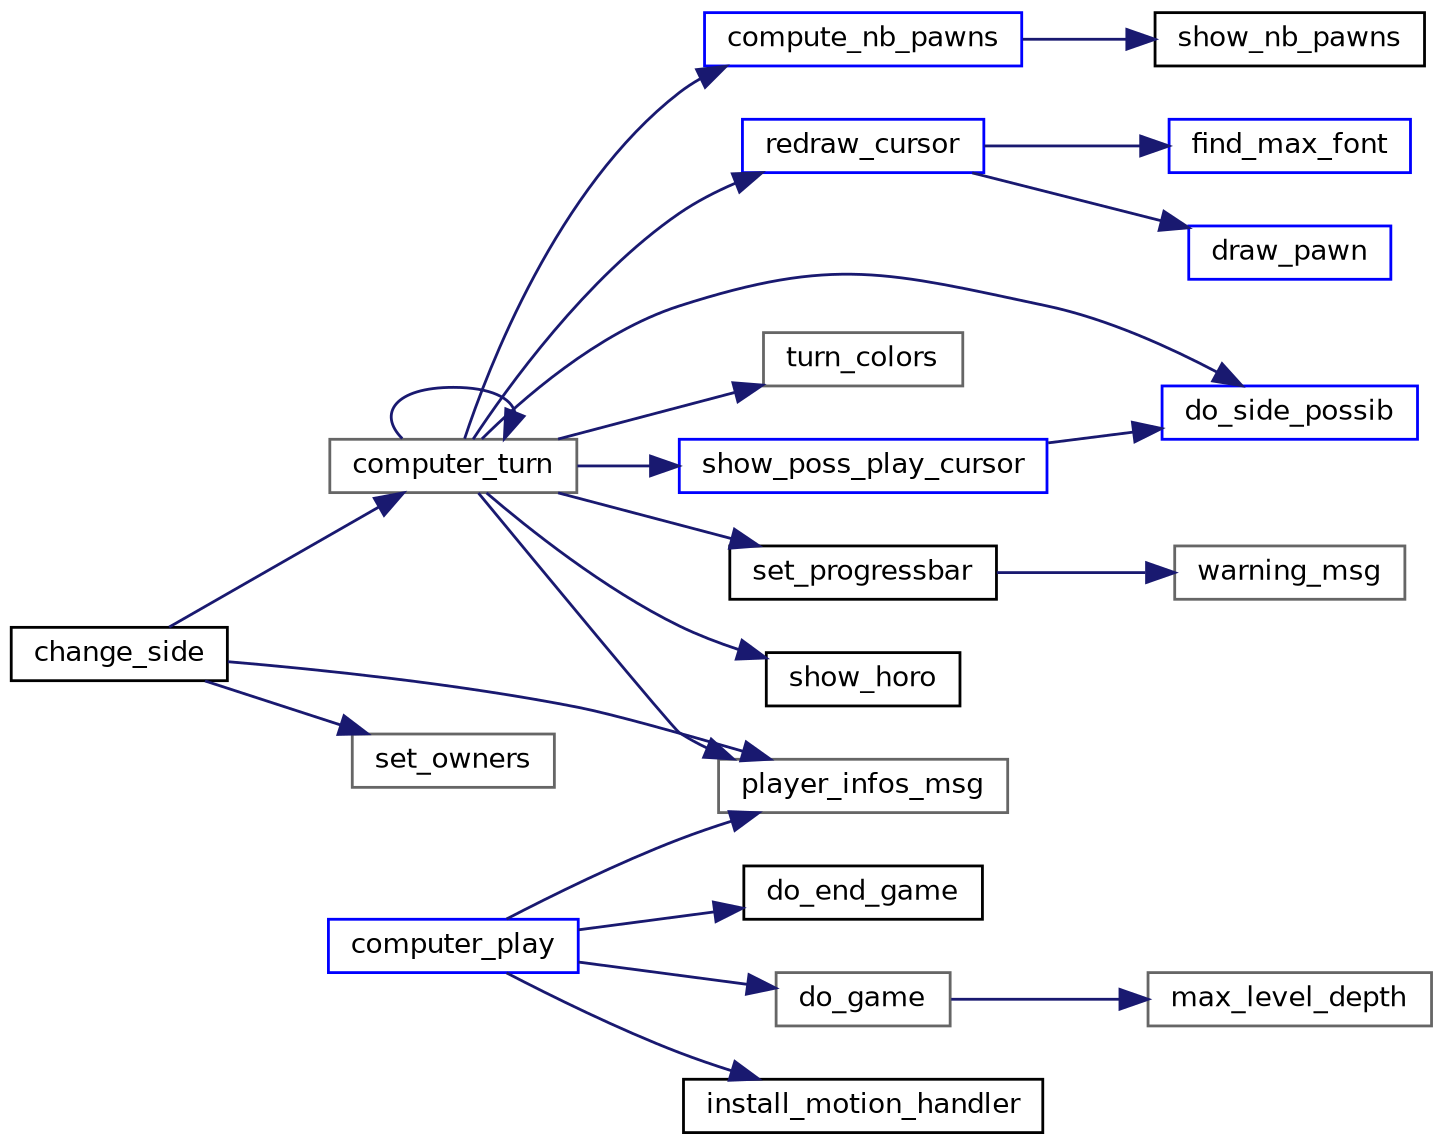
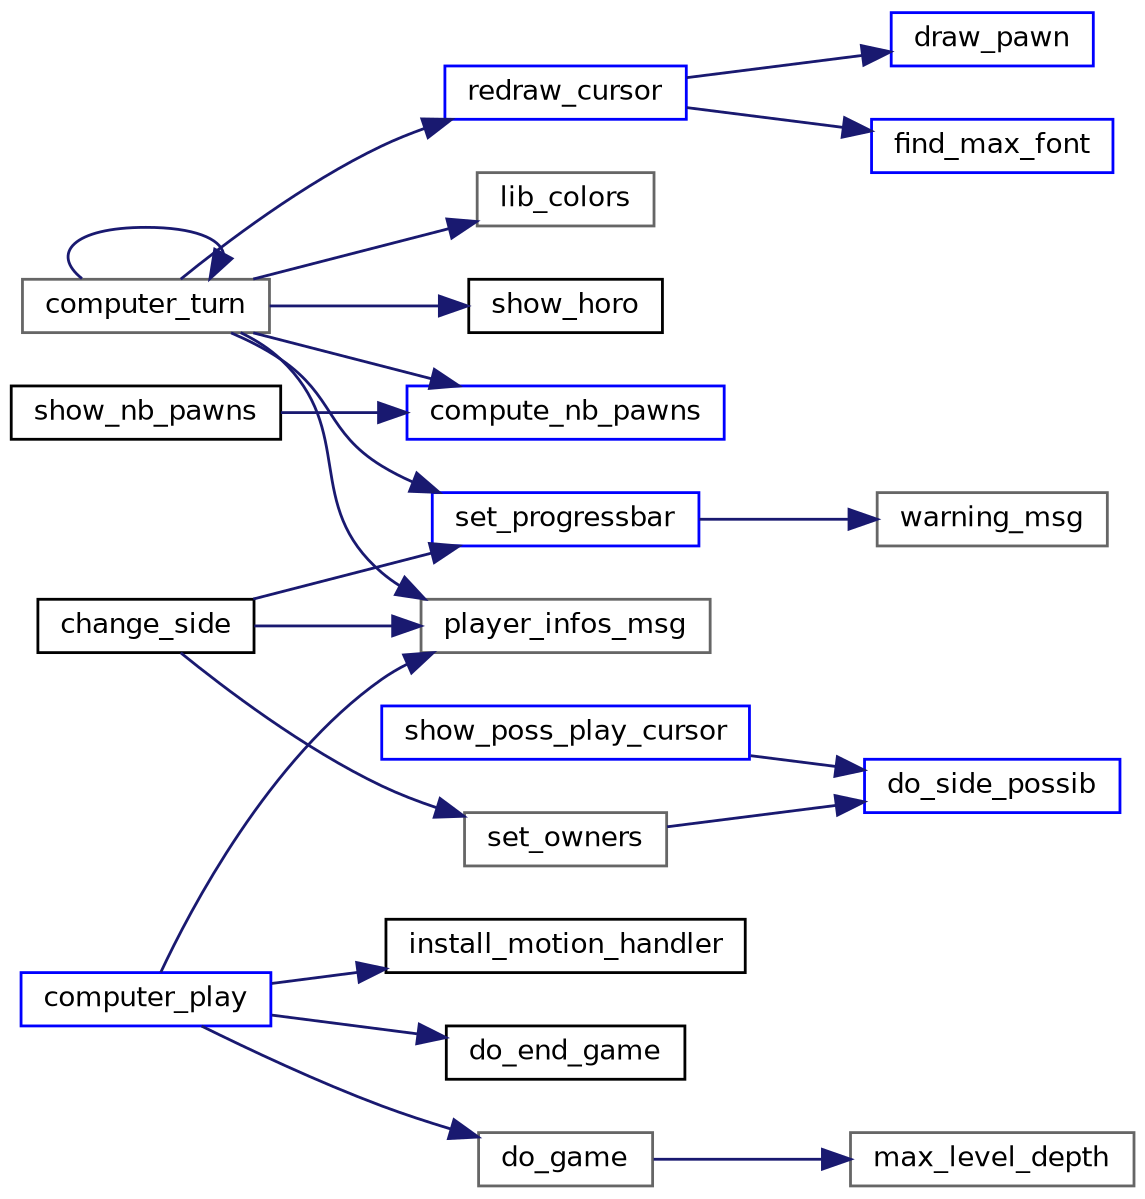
edge "compute_nb_pawns" -> "show_nb_pawns": reversed
edge "computer_turn" -> "do_side_possib": now "set_owners" -> "do_side_possib"
node "turn_colors": label "turn_colors" -> "lib_colors"
edge "computer_turn" -> "show_poss_play_cursor": removed
edge "change_side" -> "computer_turn": now "change_side" -> "set_progressbar"
node "set_progressbar": color black -> blue
